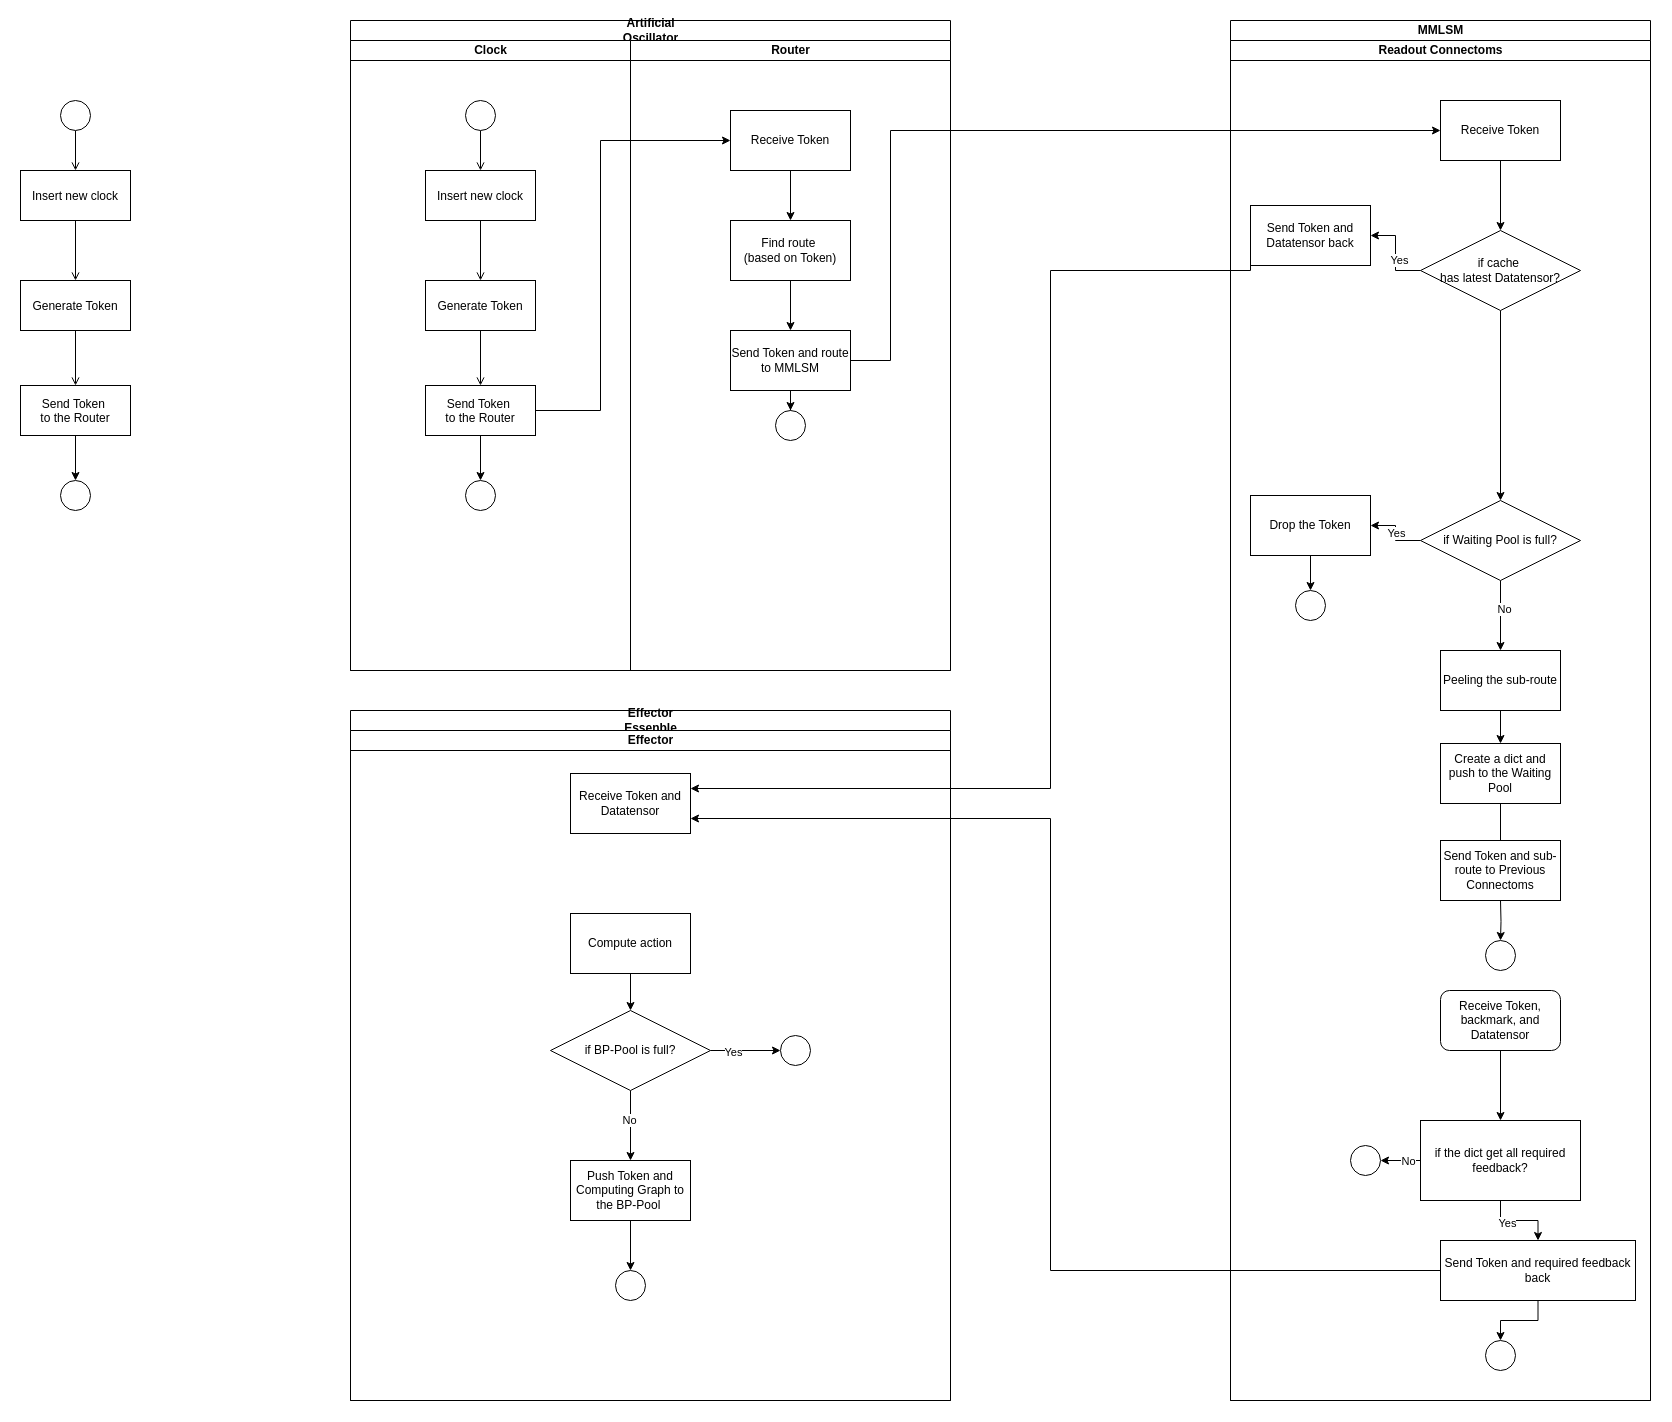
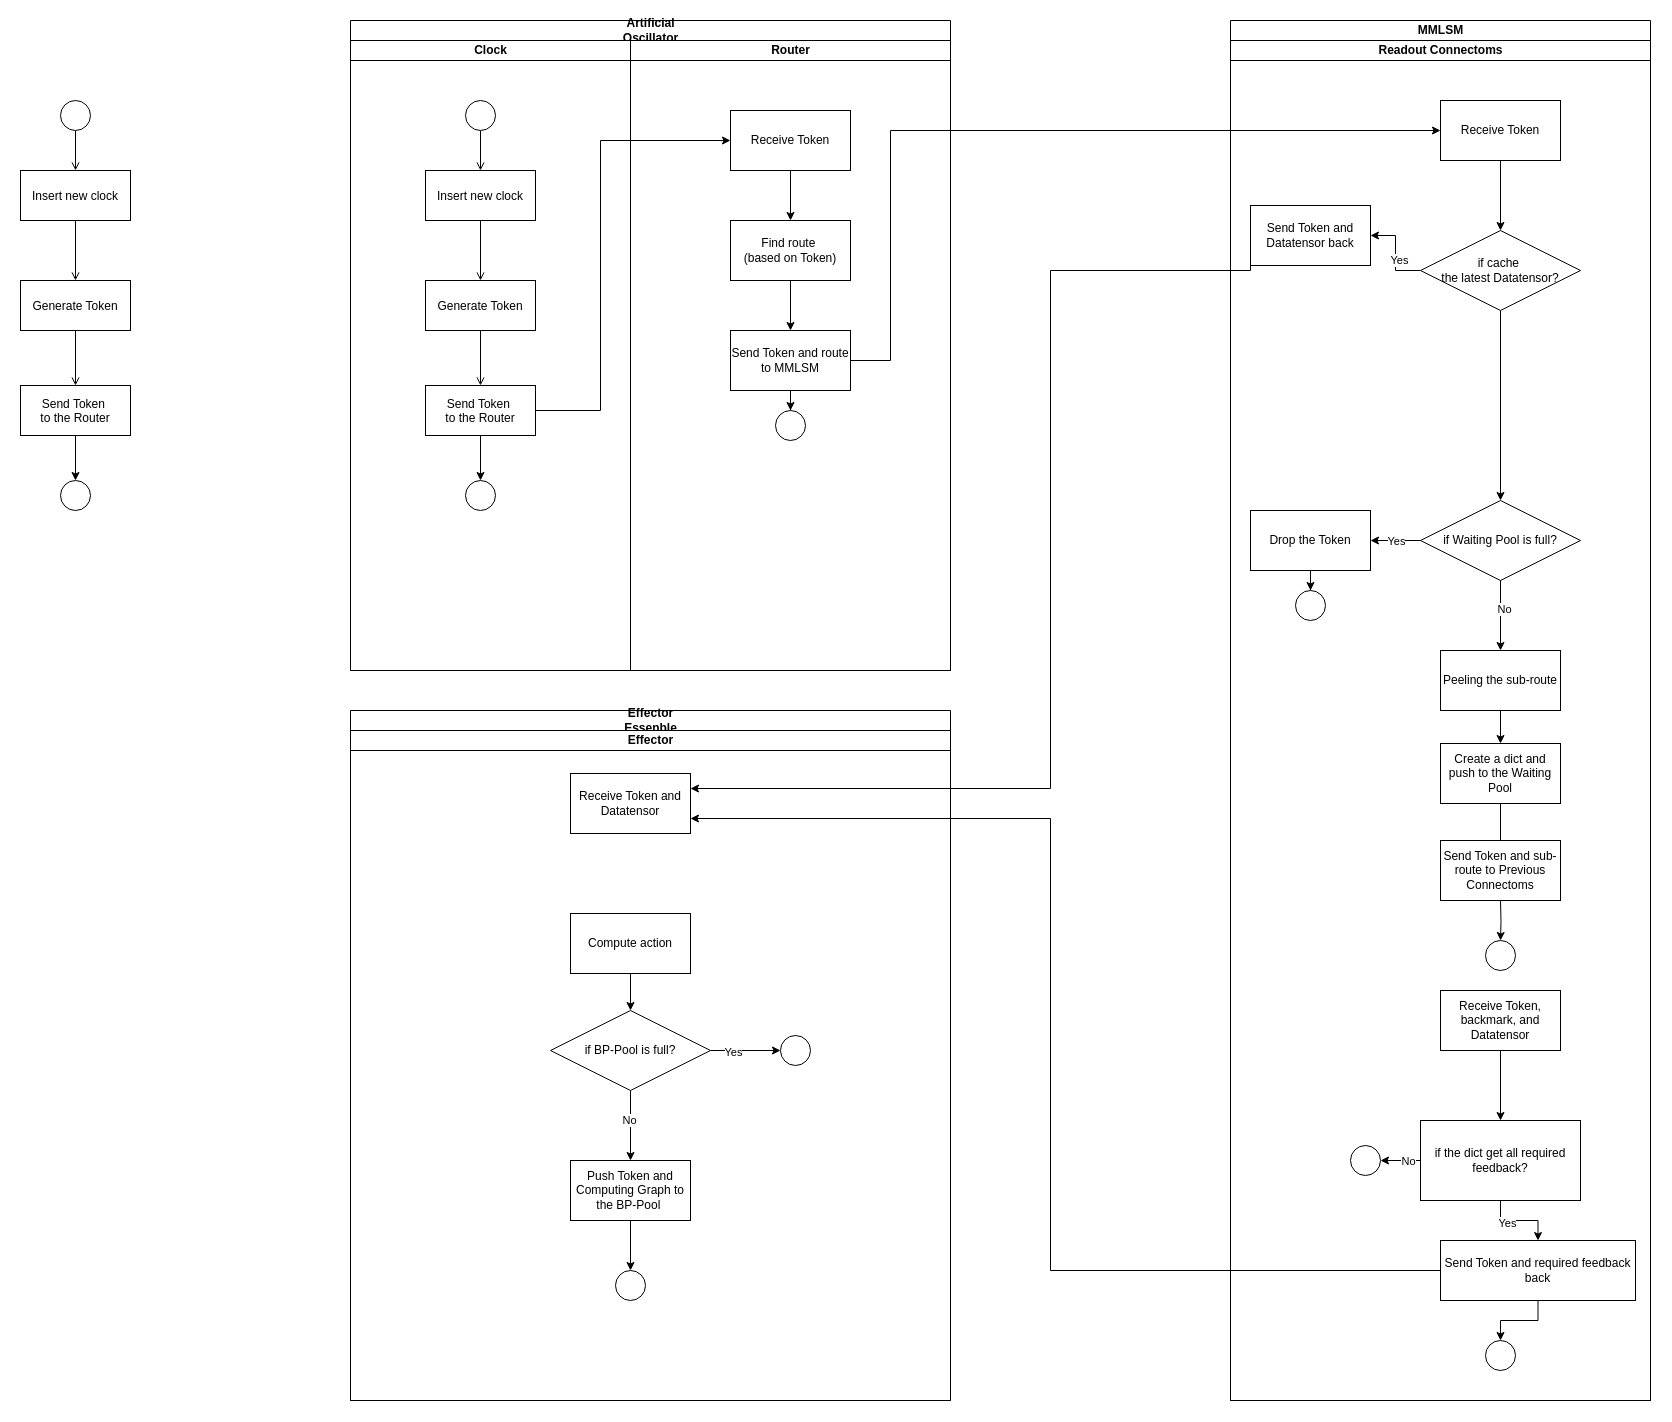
node "if cache has latest Datatensor?": label "if cache has latest Datatensor?" -> "if cache the latest Datatensor?"
node "Drop the Token": moved (1311, 526) -> (1311, 541)
node "Receive Token, backmark, and Datatensor": shape rounded rectangle -> rectangle
